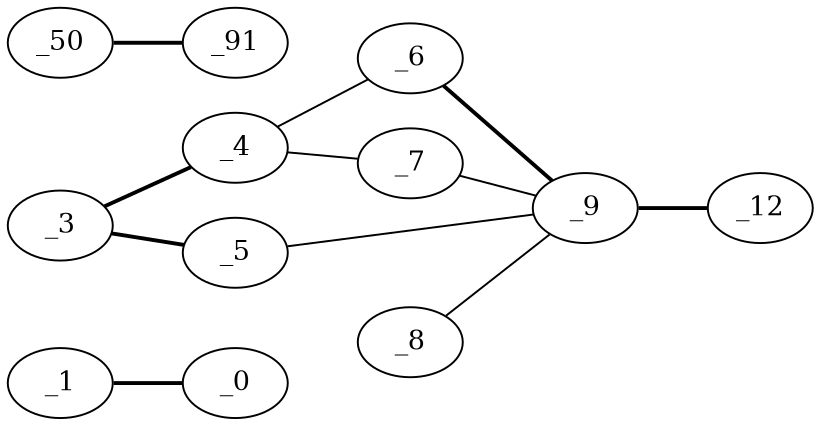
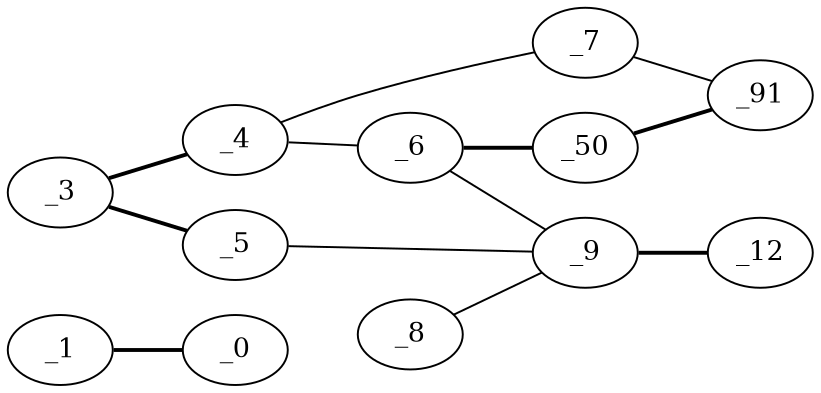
edge "_6" -- "_9": style bold -> solid
edge "_6" -- "_50": added
edge "_7" -- "_9": now "_7" -- "_91"
